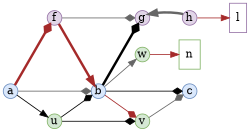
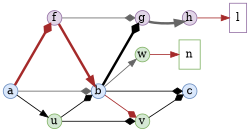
edge "h" -> "g": reversed
edge "v" -> "c": color gray40 -> black
